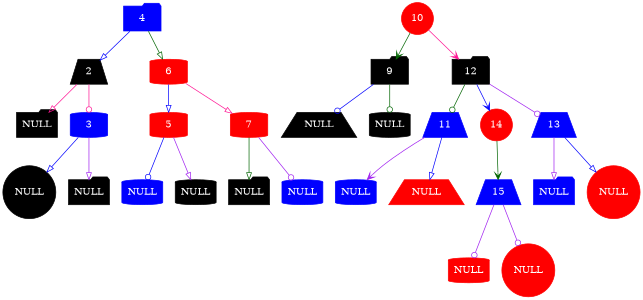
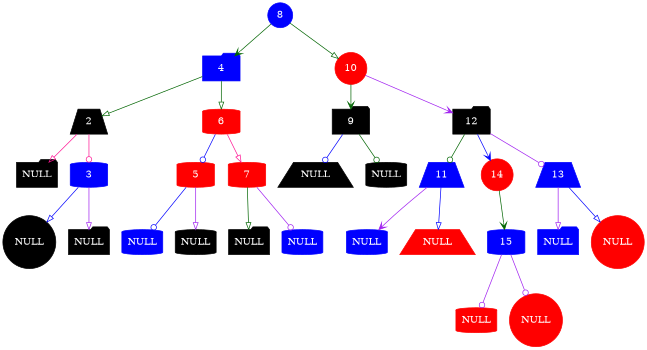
node "8": added
edge "10" -> "12": color deeppink -> purple
edge "4" -> "2": color blue -> darkgreen
edge "6" -> "5": arrowhead onormal -> odot
node "15": shape trapezium -> cylinder
